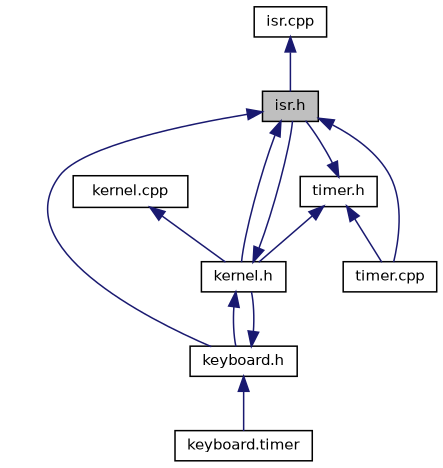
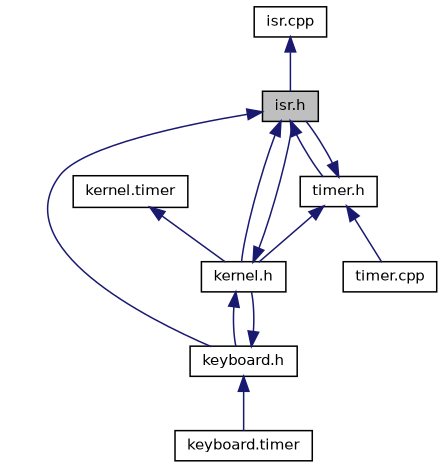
edge "timer.cpp" -> "isr.h": now "timer.h" -> "isr.h"
node "kernel.cpp": label "kernel.cpp" -> "kernel.timer"
